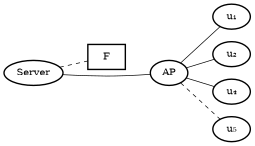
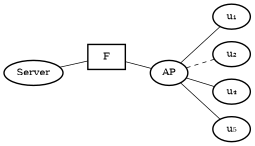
edge "F" -- "Server": style dashed -> solid
edge "u₂" -- "AP": style solid -> dashed
edge "Server" -- "AP": now "F" -- "AP"
edge "AP" -- "u₅": style dashed -> solid
